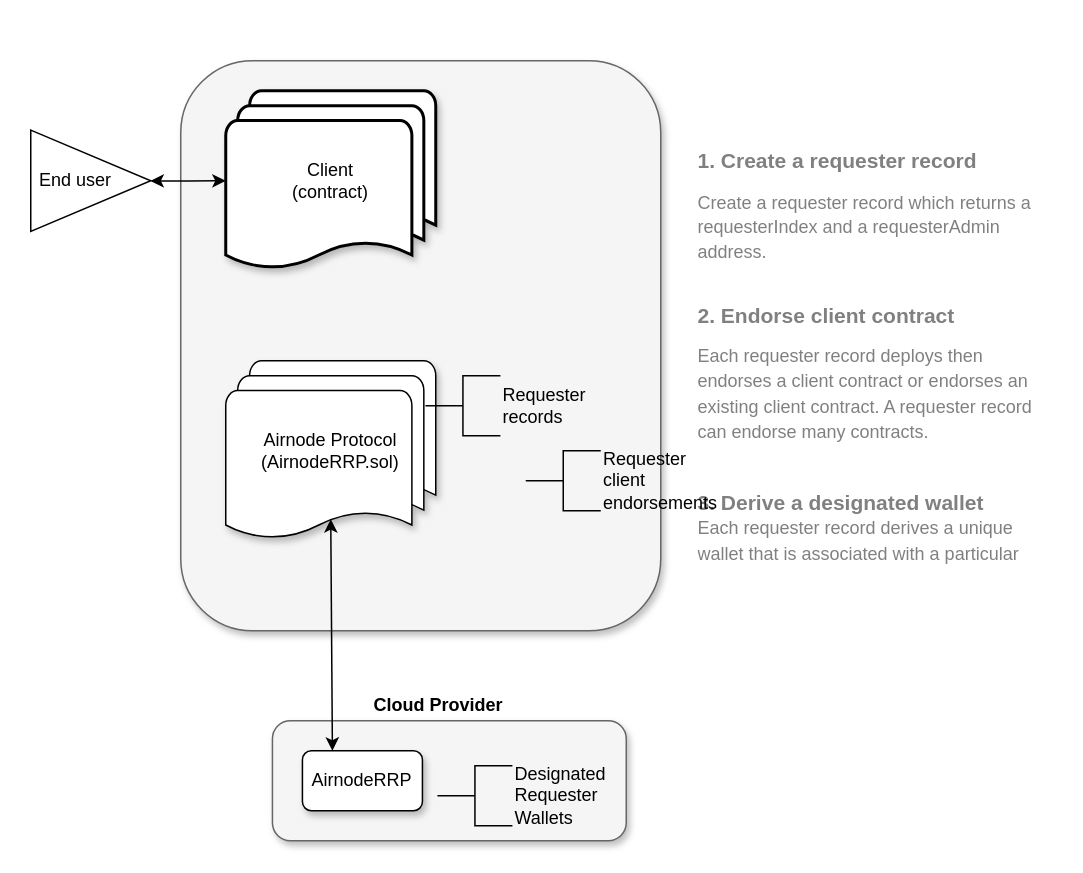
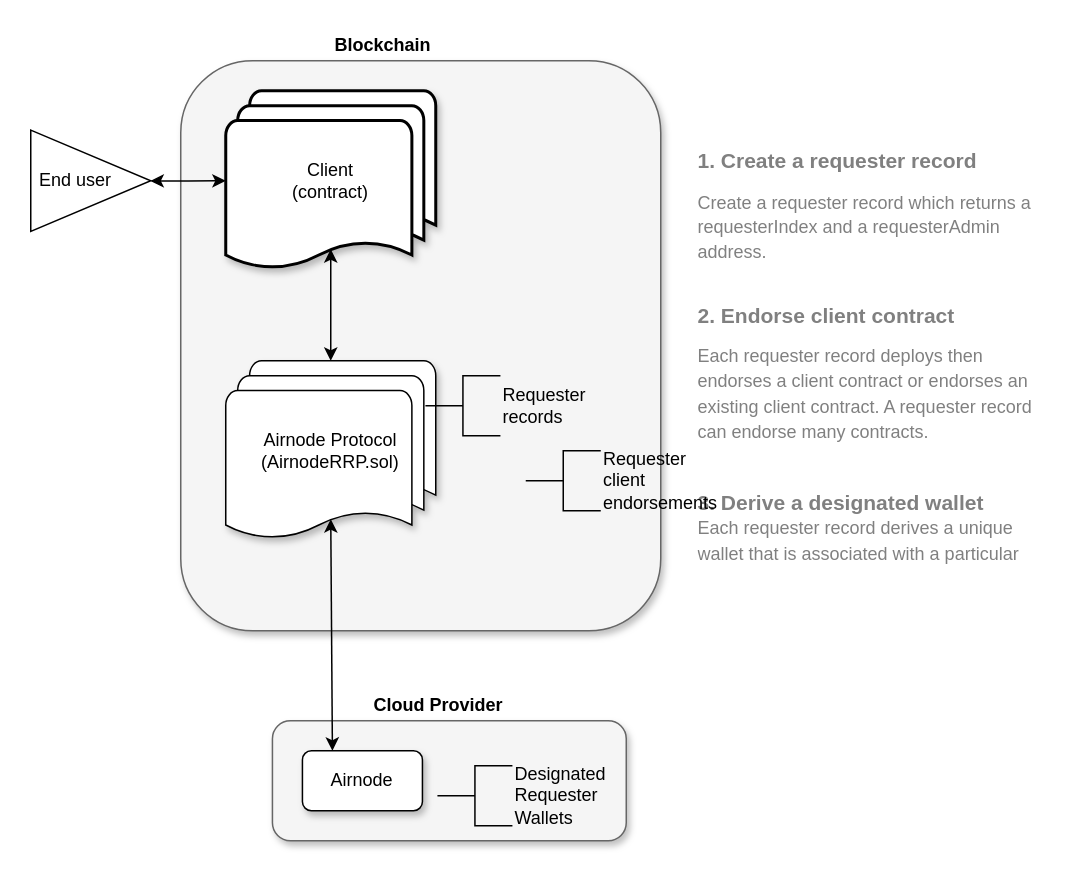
node "Blockchain": added
edge "Client (contract)" -- "Airnode Protocol (AirnodeRRP.sol)": added
node "AirnodeRRP": label "AirnodeRRP" -> "Airnode"
